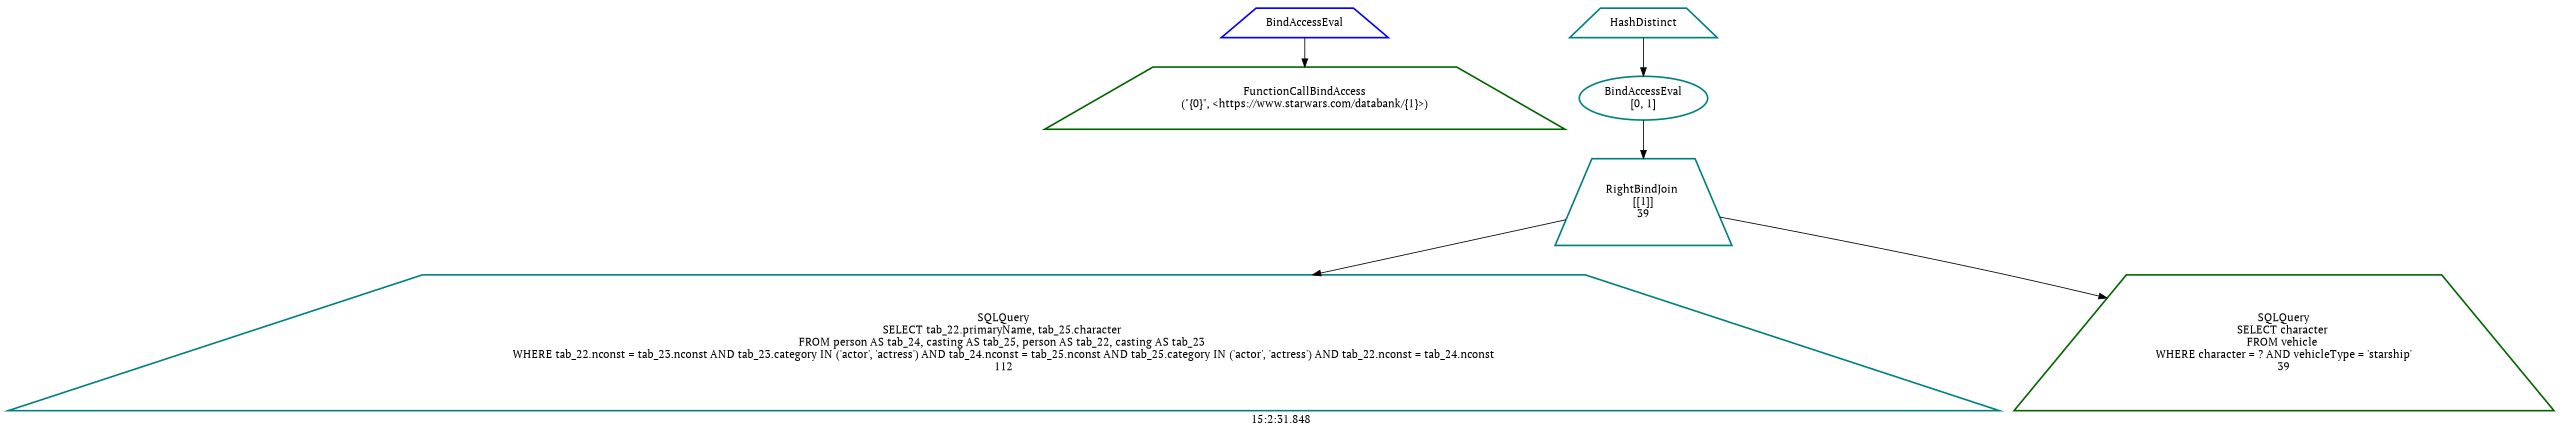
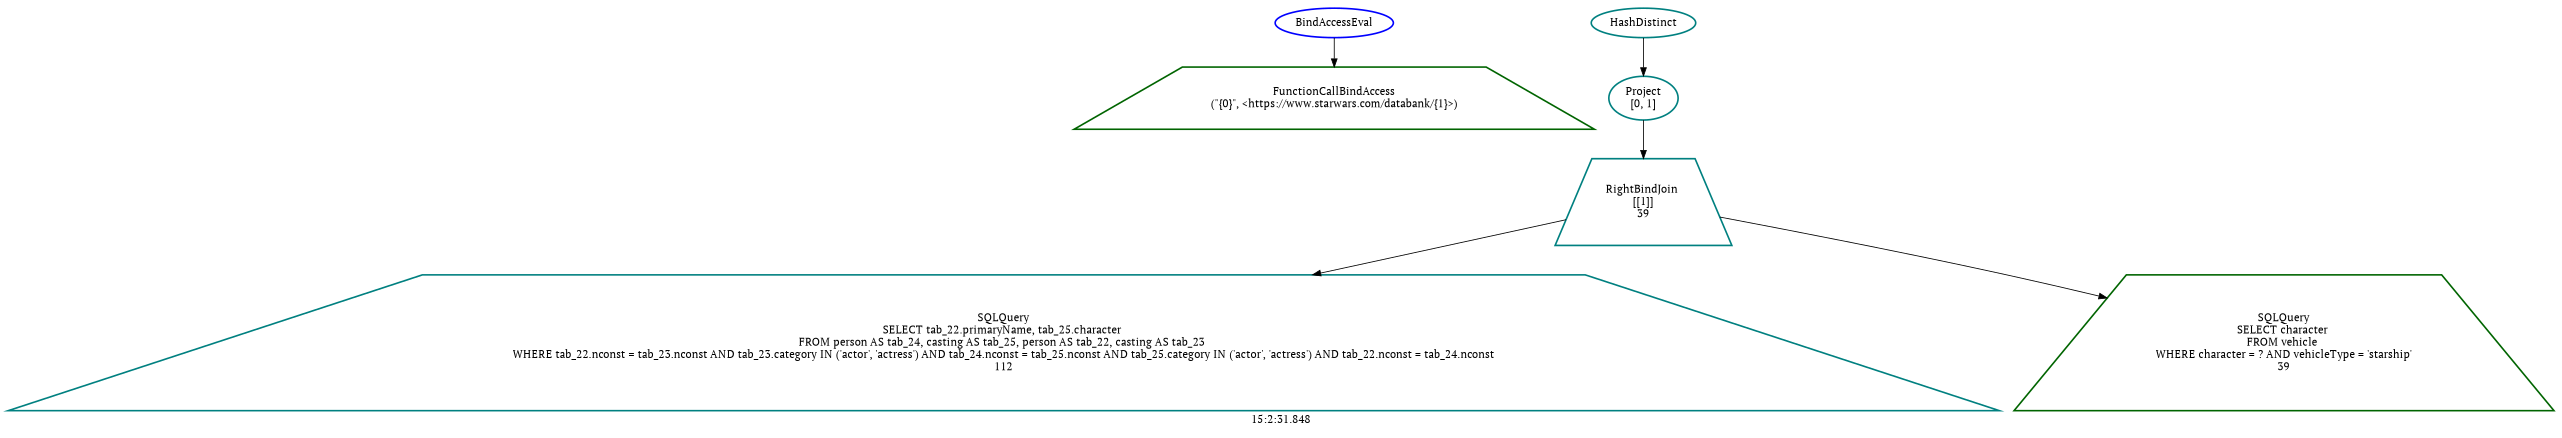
node "BindAccessEval": shape trapezium -> ellipse
node "HashDistinct": shape trapezium -> ellipse
node "BindAccessEval [0, 1]": label "BindAccessEval [0, 1]" -> "Project [0, 1]"
